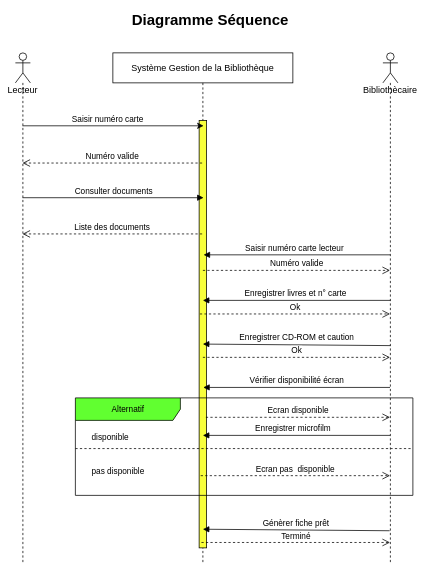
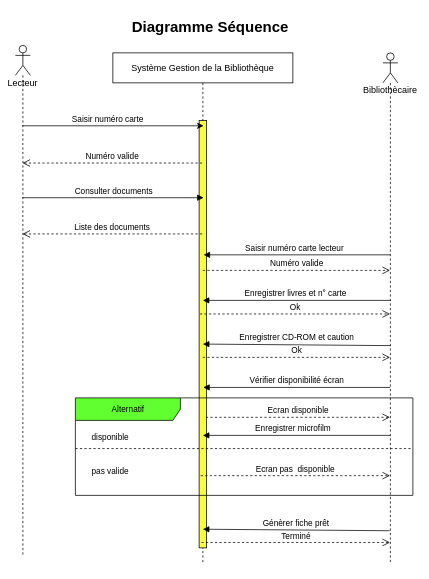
node "Diagramme Séquence": moved (210, 19) -> (210, 27)
node "Lecteur": moved (23, 308) -> (23, 300)
node "pas disponible": label "pas disponible" -> "pas valide"
